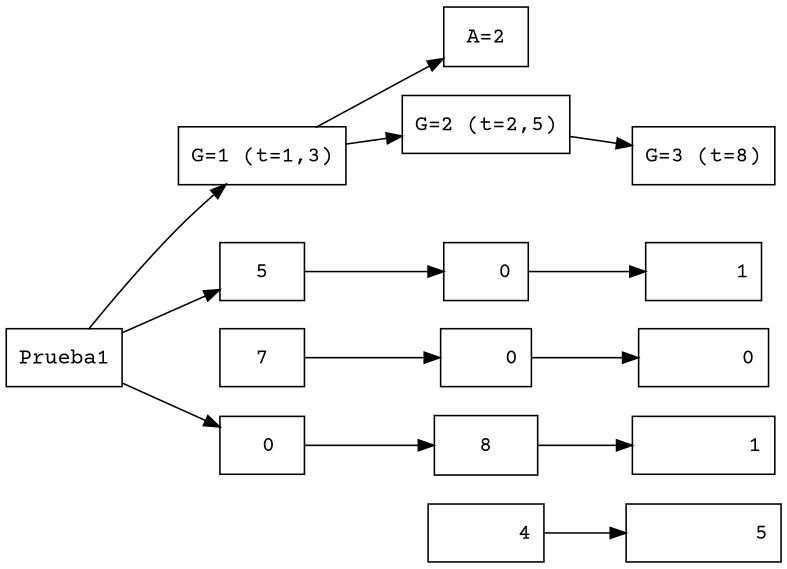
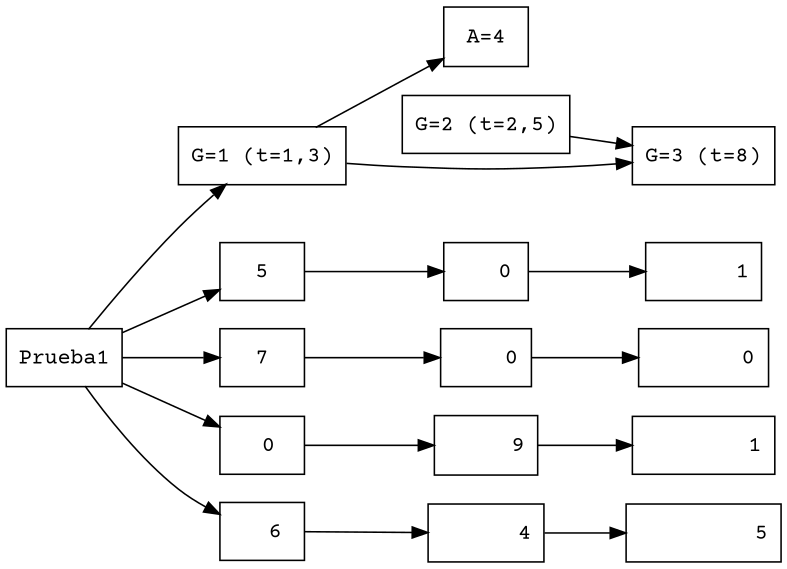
node "A=2": label "A=2" -> "A=4"
edge "G=1 (t=1,3)" -> "G=2 (t=2,5)": now "G=1 (t=1,3)" -> "G=3 (t=8)"
edge "Prueba1" -> "7": added
node "8": label "8" -> "9"
node "6": added
